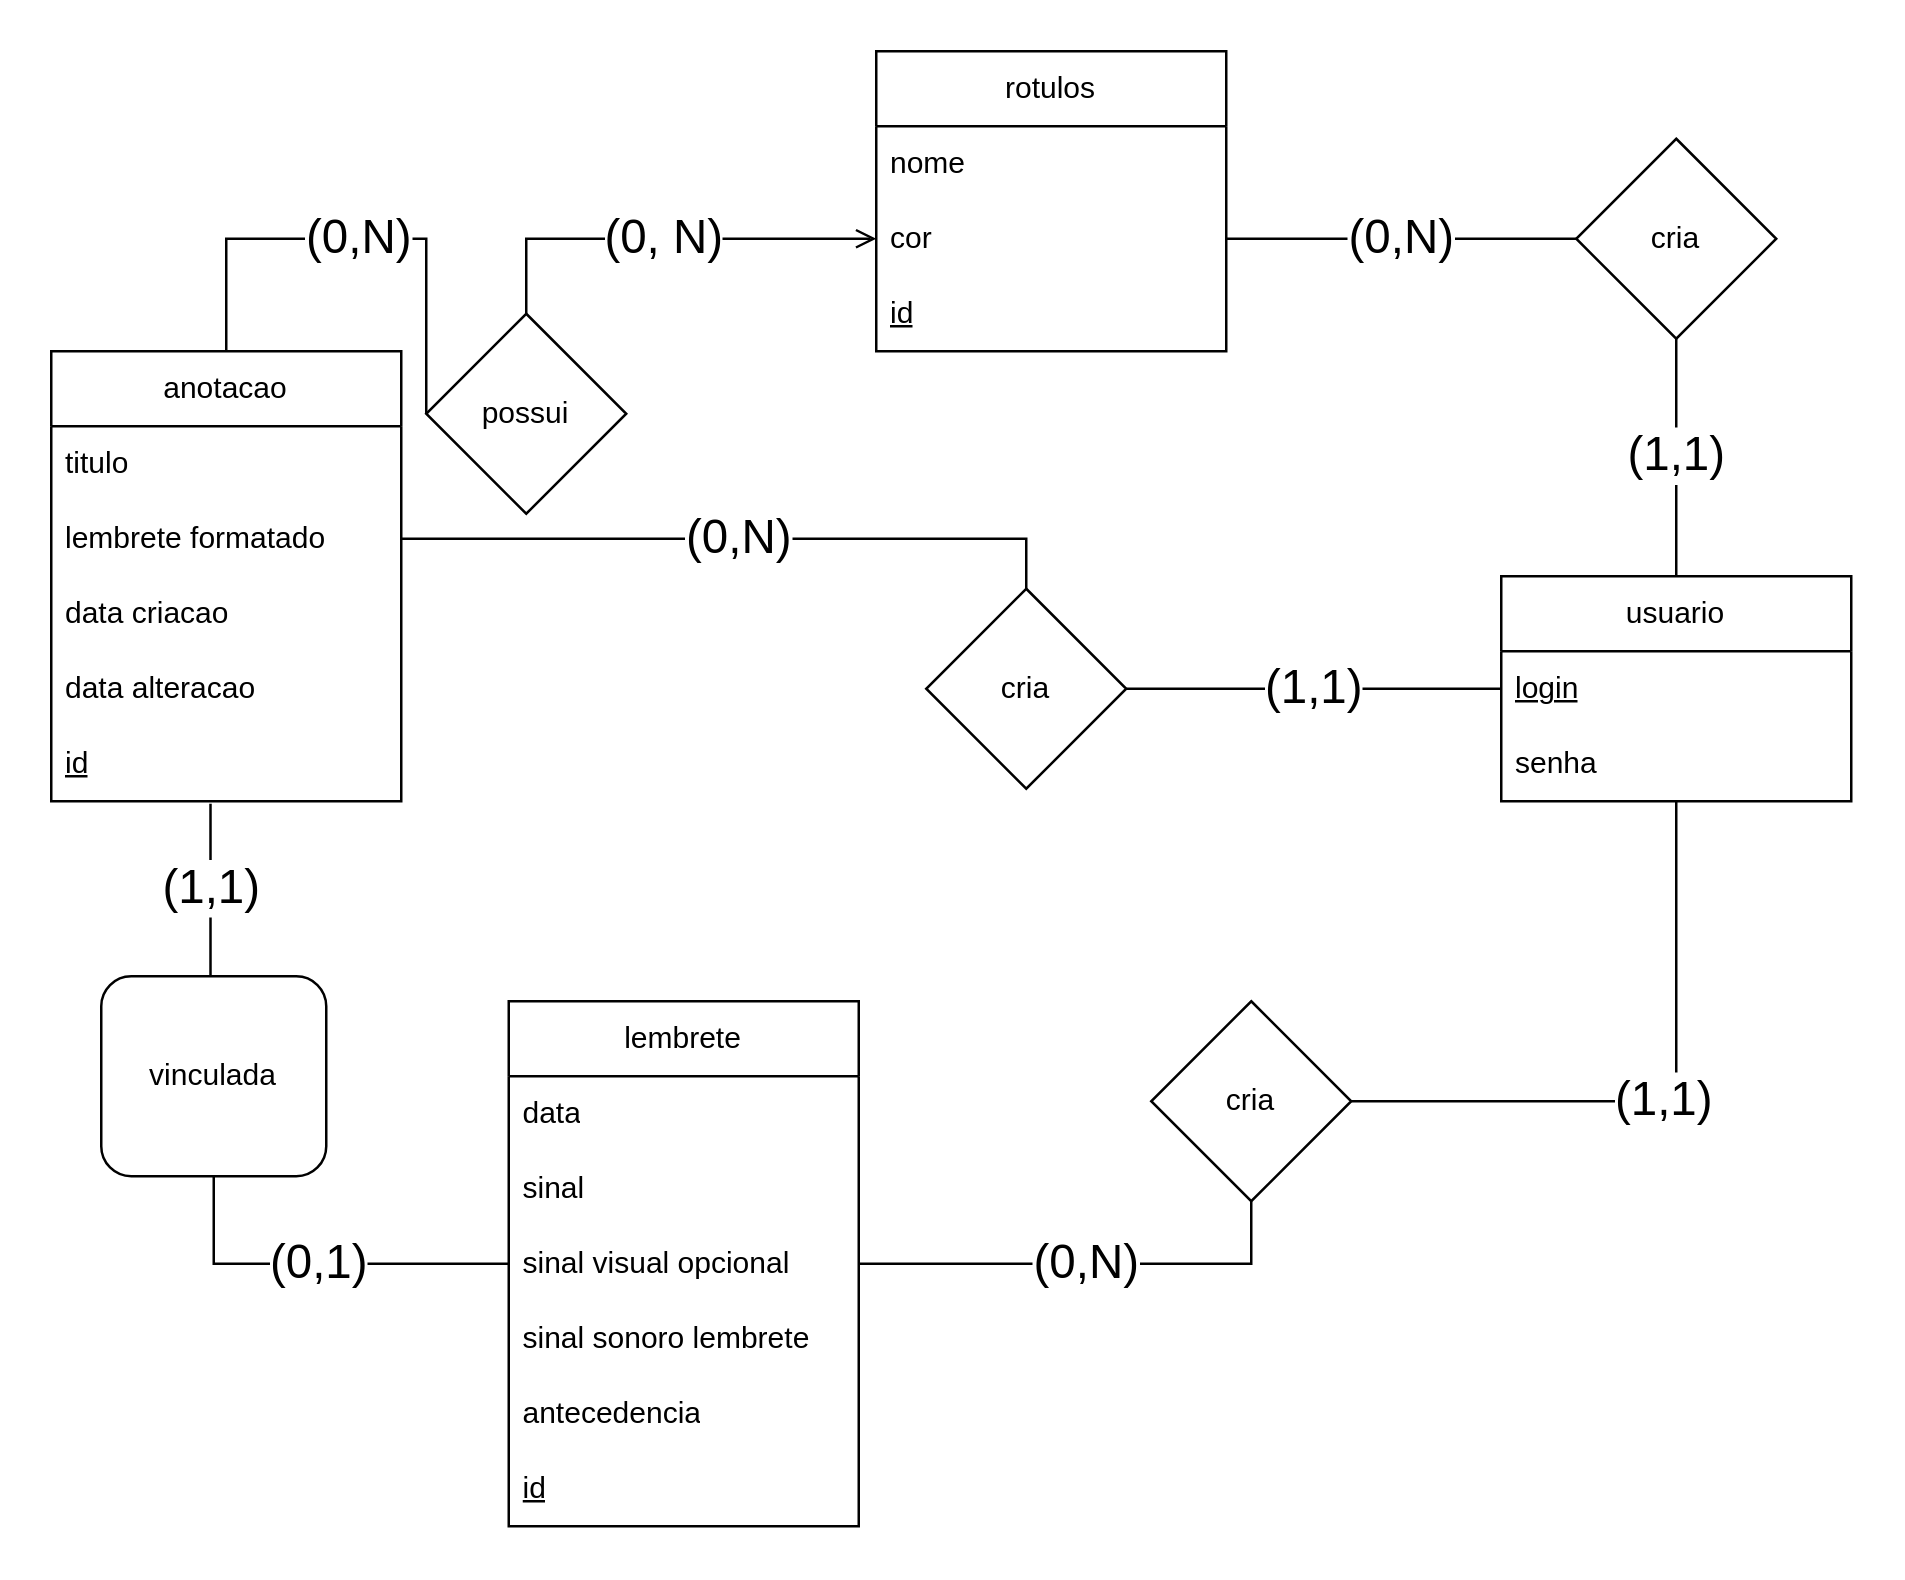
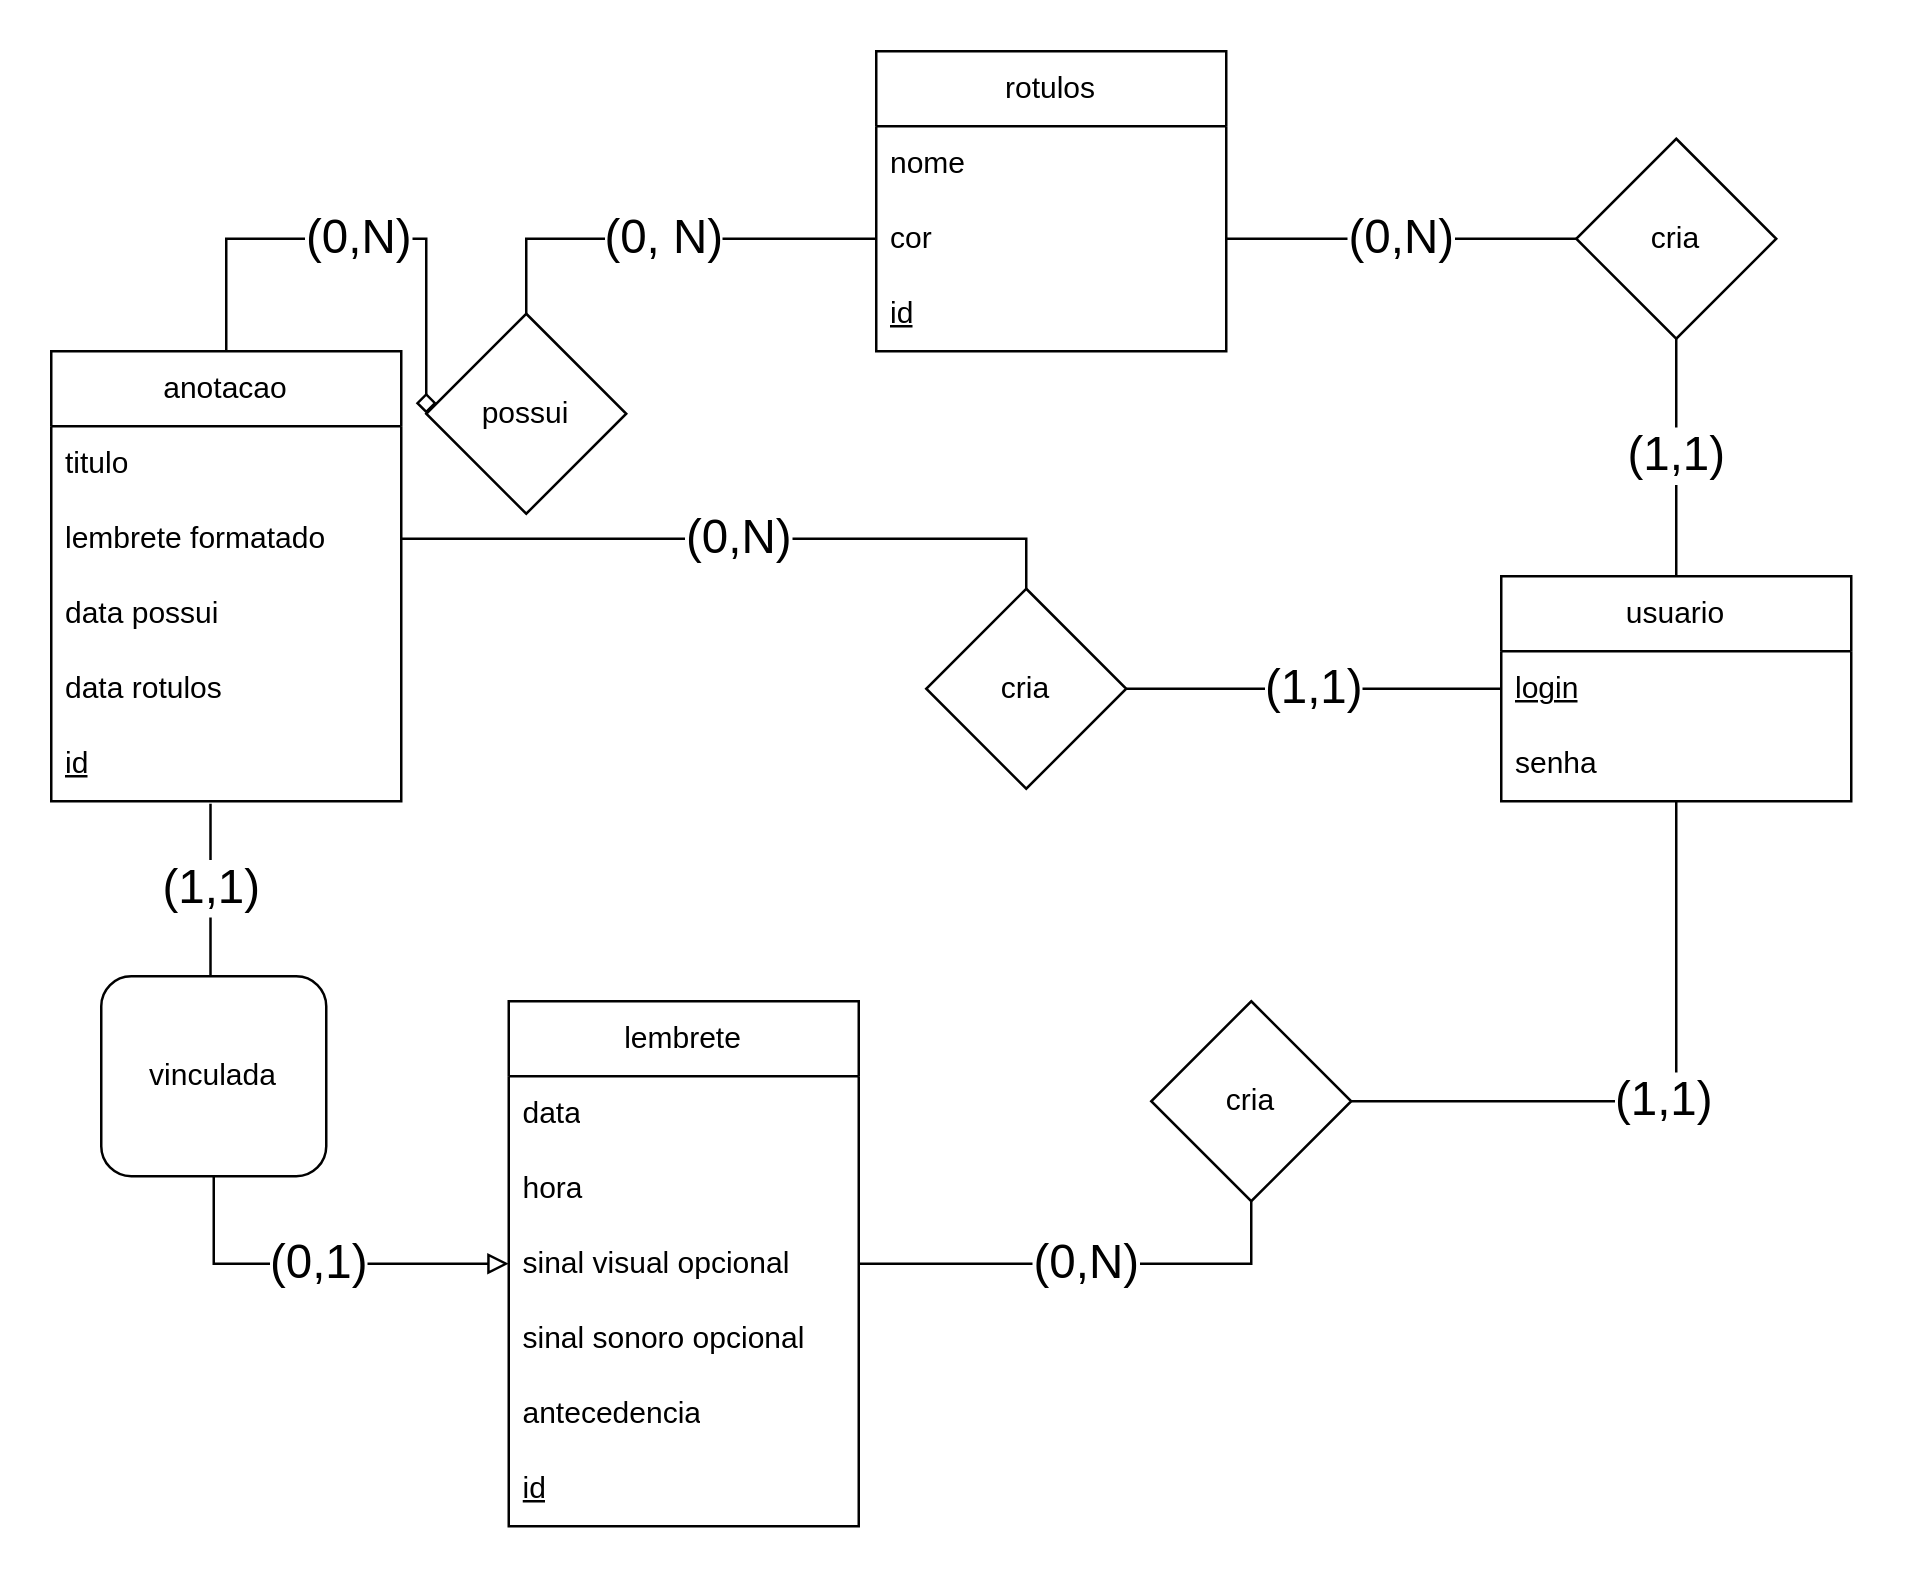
edge "possui" -> "cor": arrowhead open -> none
edge "possui" -- "anotacao": arrowhead none -> diamond
node "data criacao": label "data criacao" -> "data possui"
node "data alteracao": label "data alteracao" -> "data rotulos"
node "sinal": label "sinal" -> "hora"
edge "vinculada" -- "sinal visual opcional": arrowhead none -> block
node "sinal sonoro lembrete": label "sinal sonoro lembrete" -> "sinal sonoro opcional"
